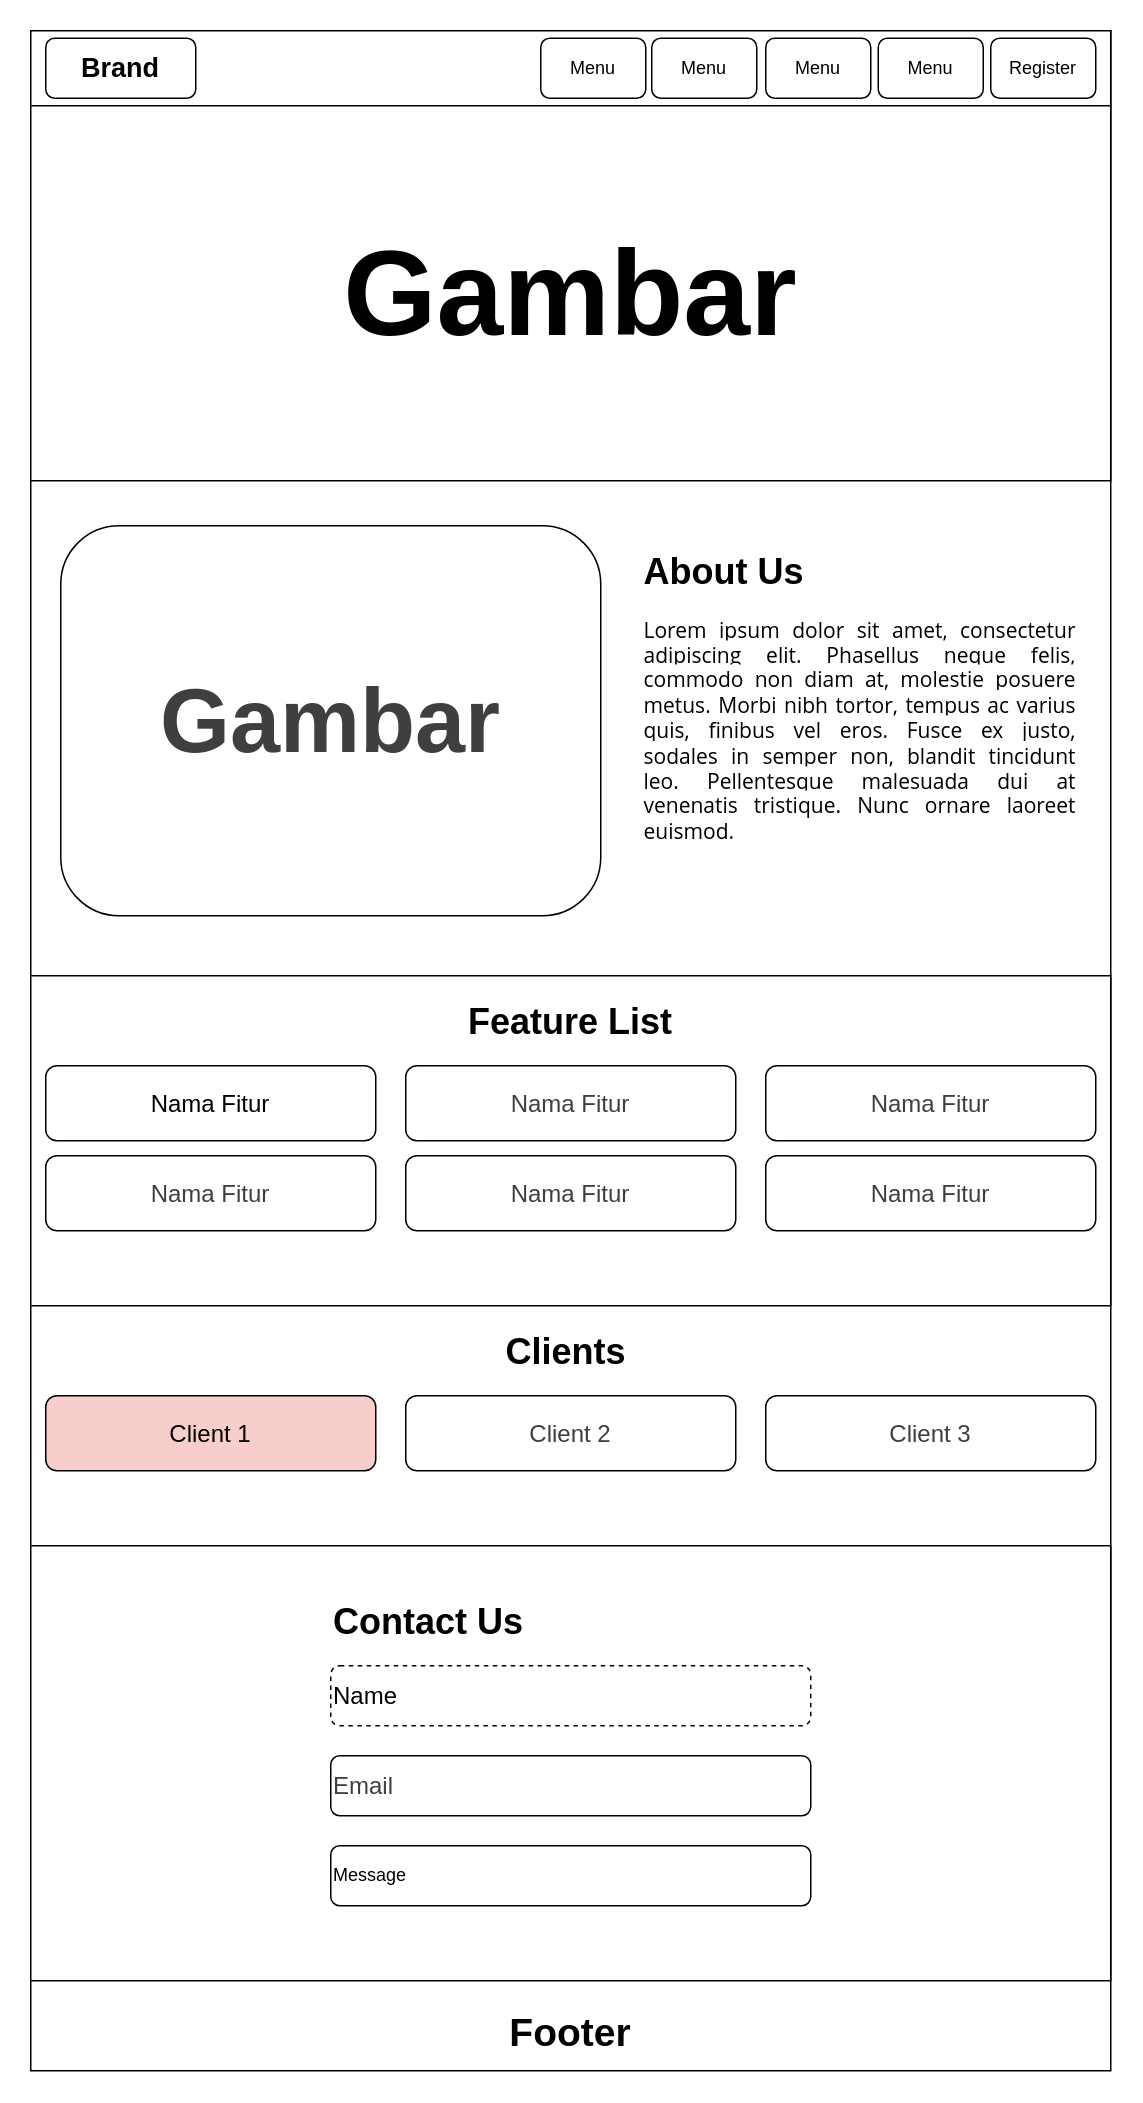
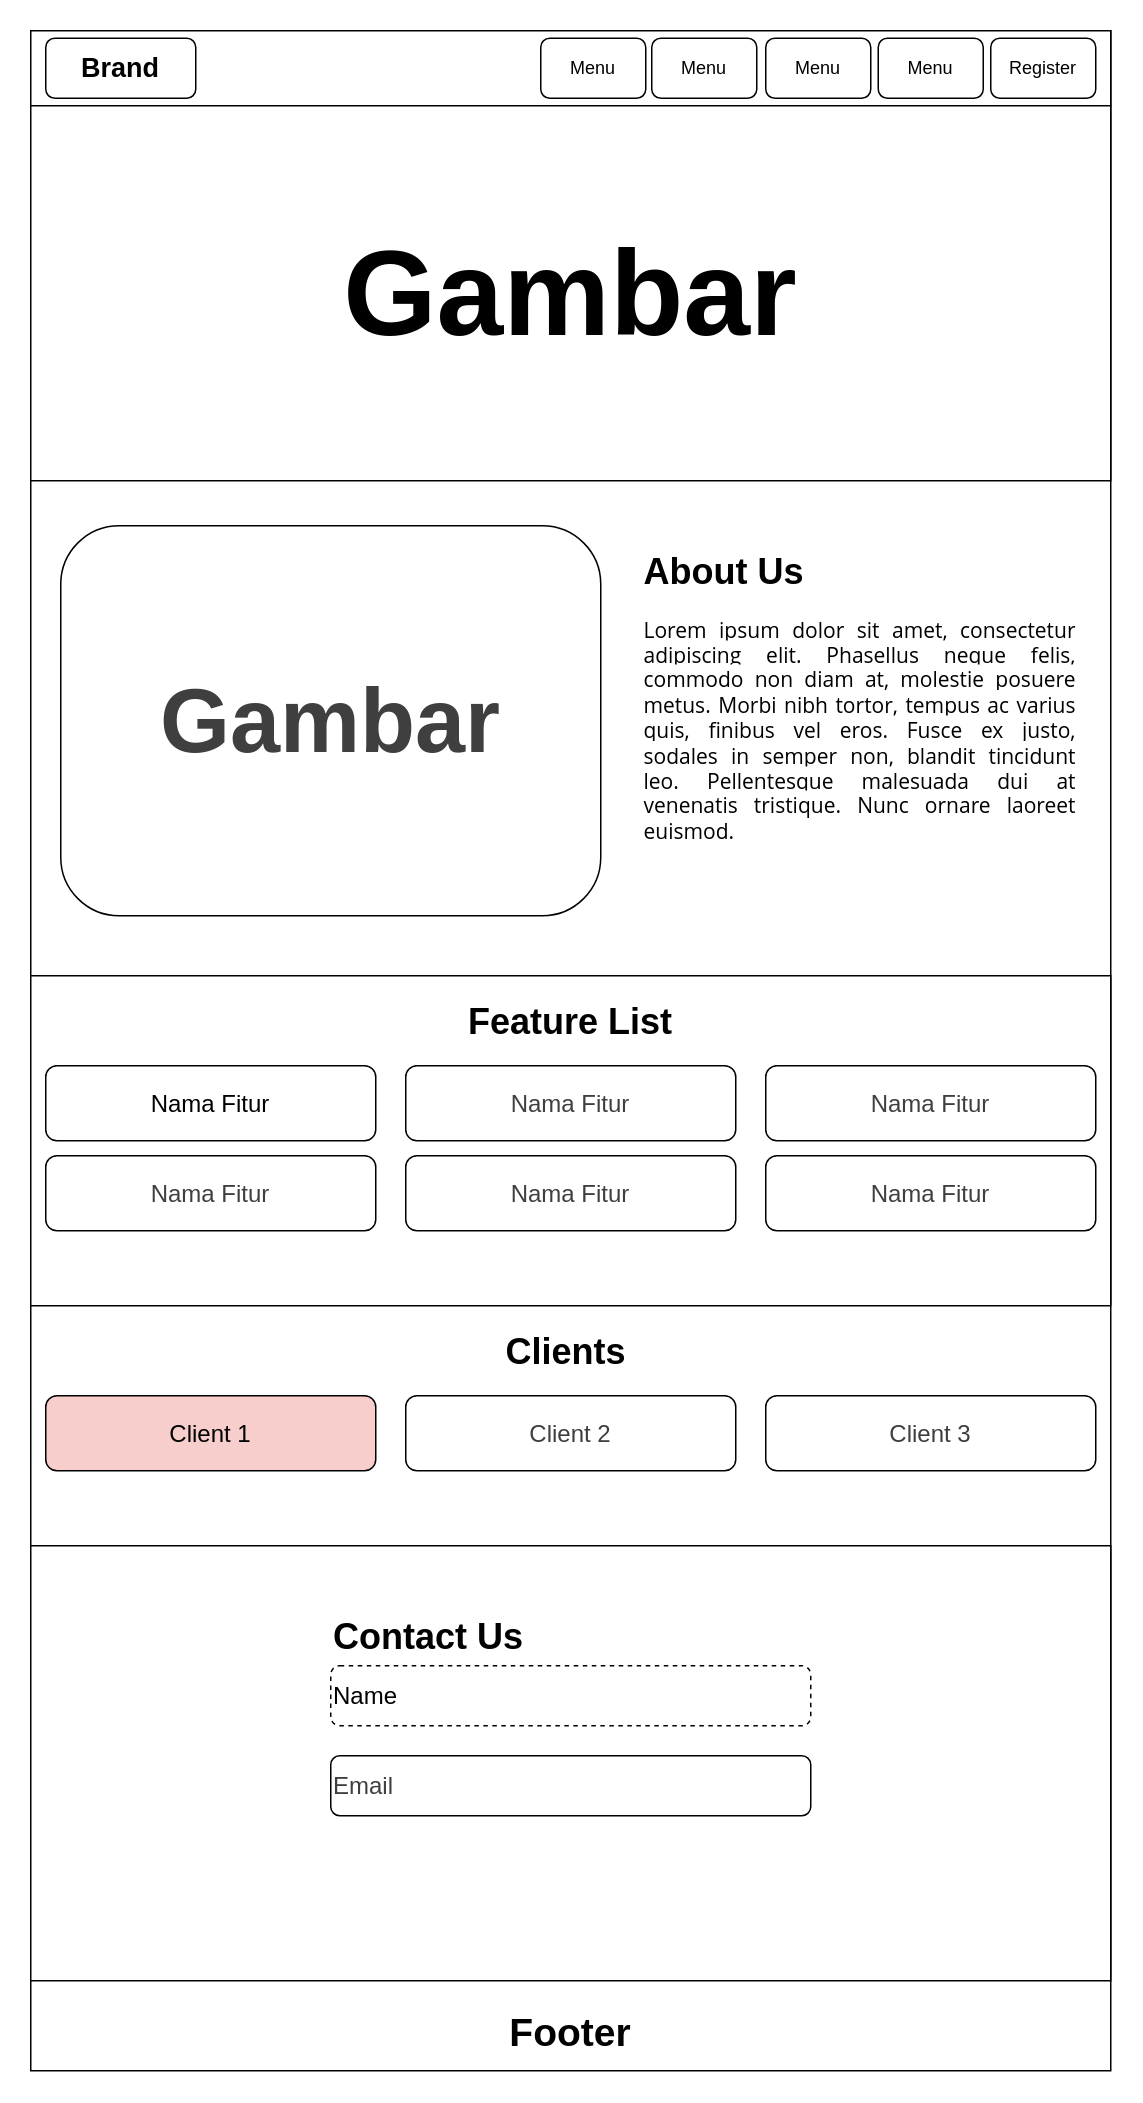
node "Contact Us": moved (436, 1621) -> (436, 1636)
node "Message": removed
